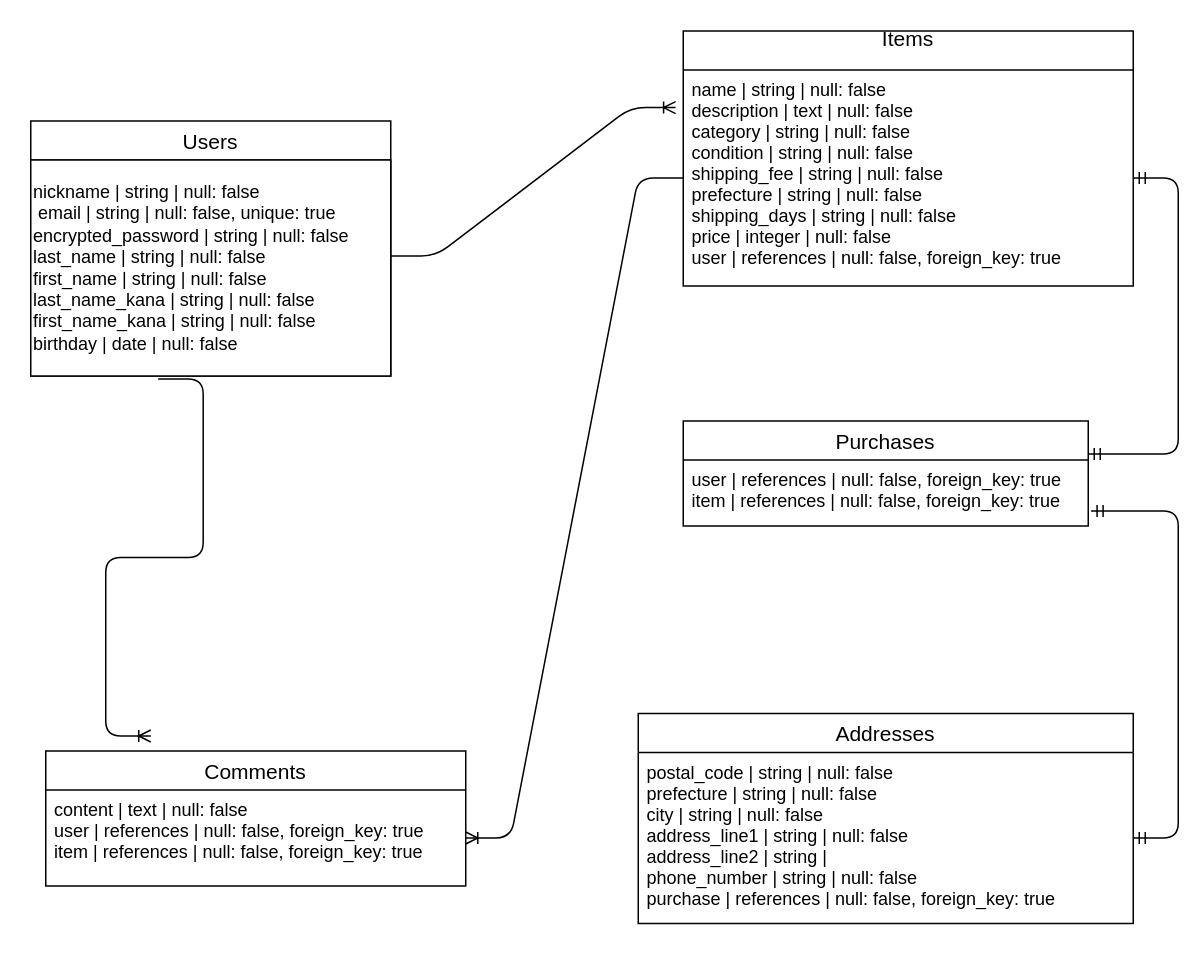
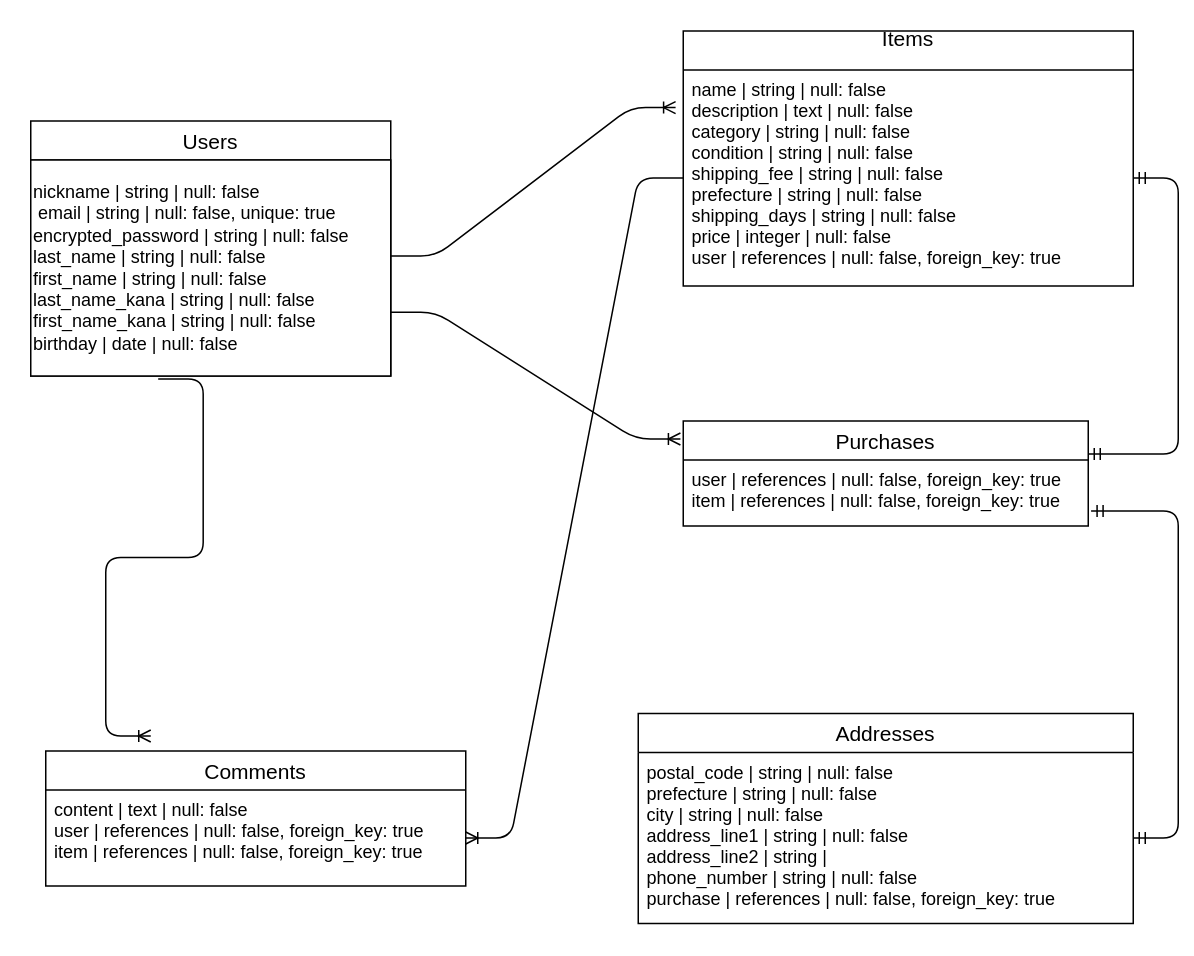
edge "Users" -> "Purchases": added
